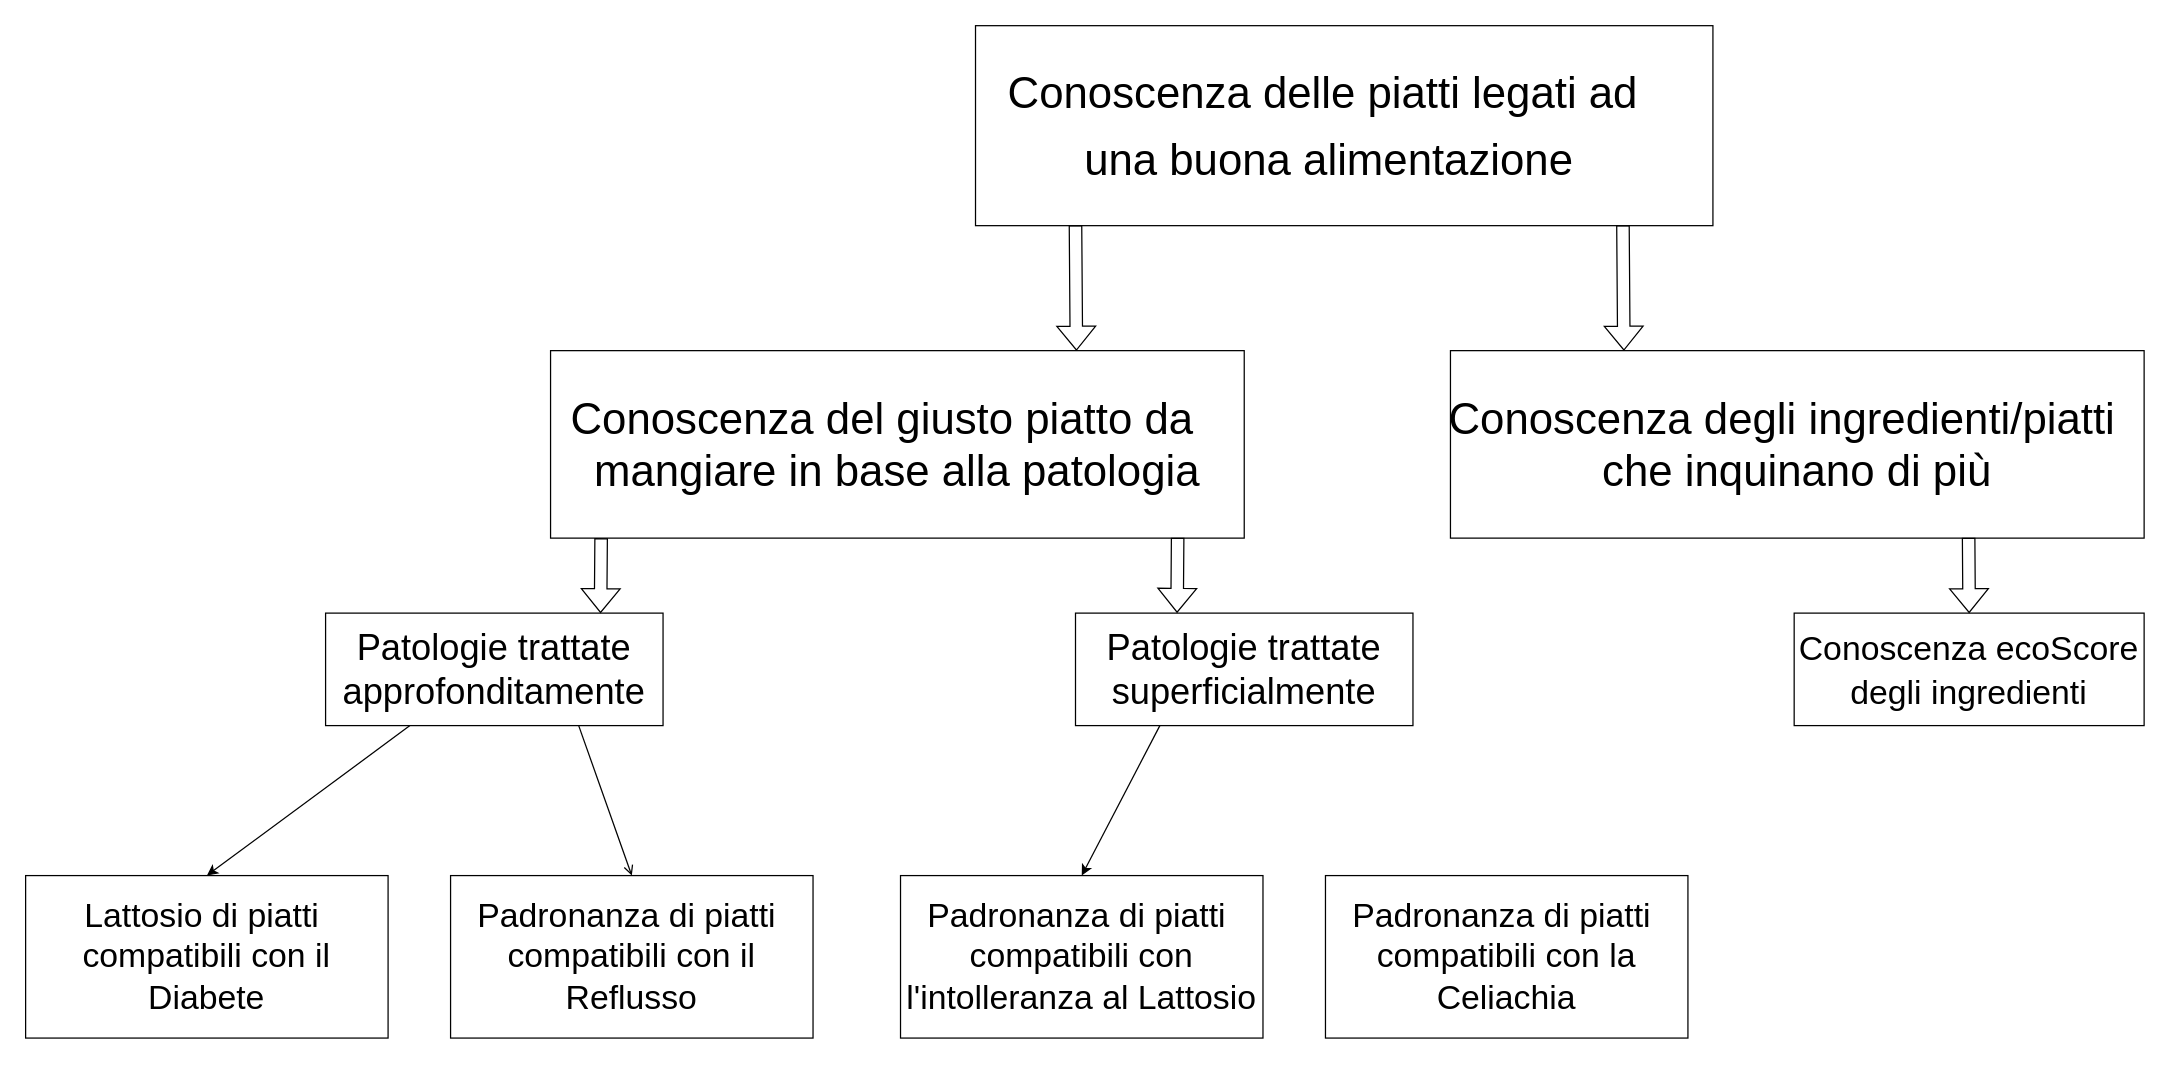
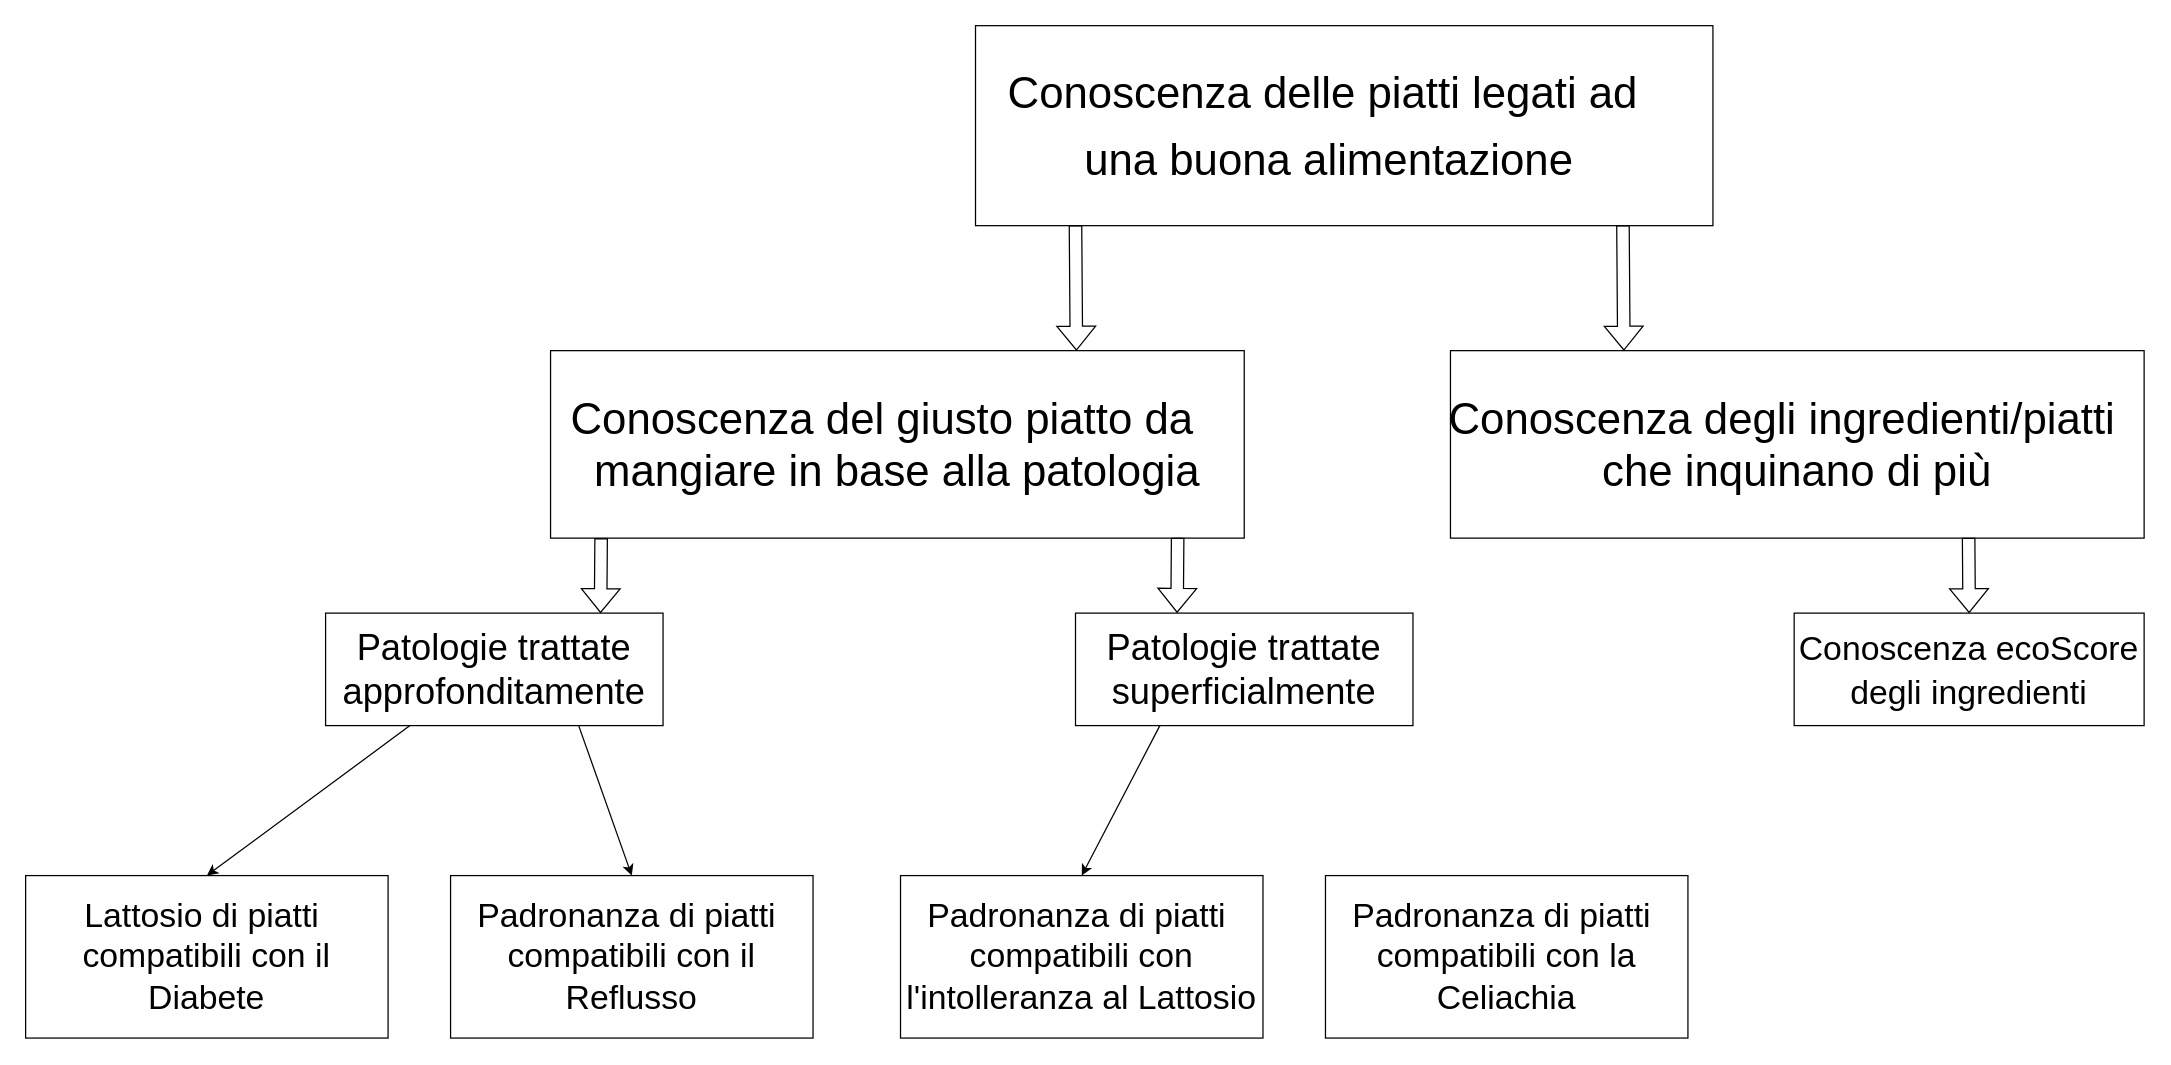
edge "Patologie trattate approfonditamente" -> "Padronanza di piatti compatibili con il Reflusso": arrowhead open -> classic
